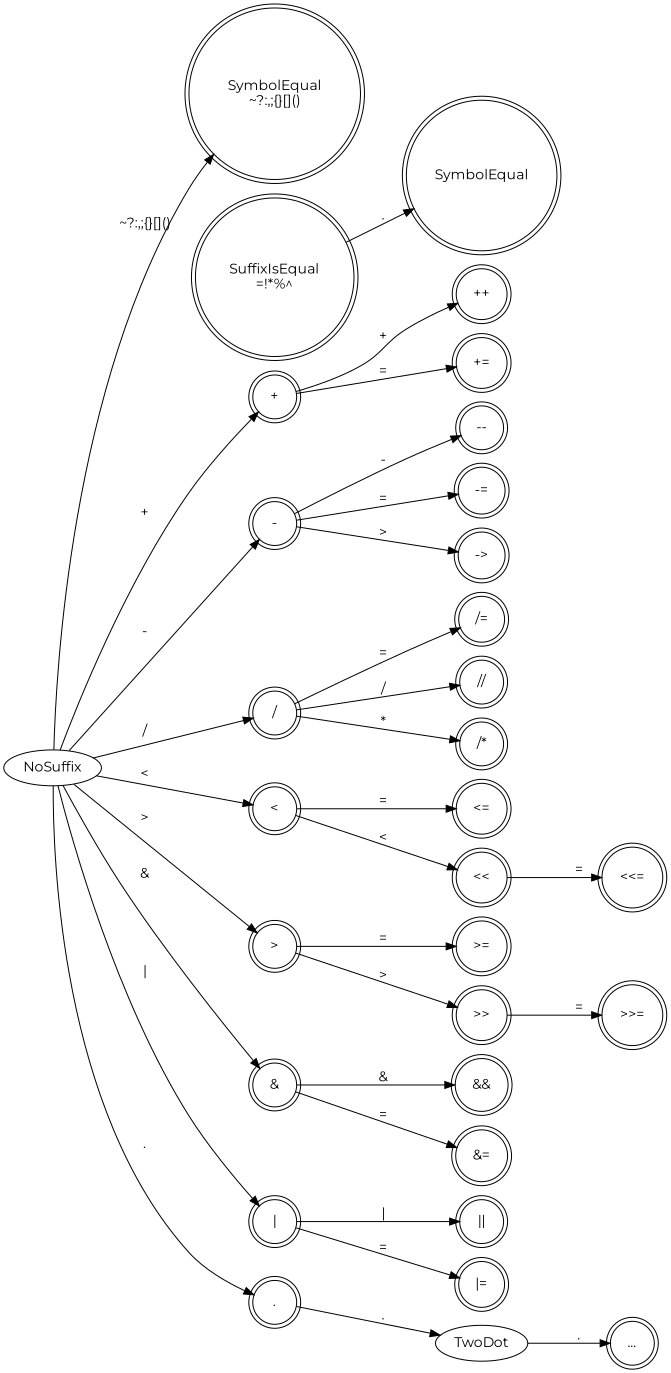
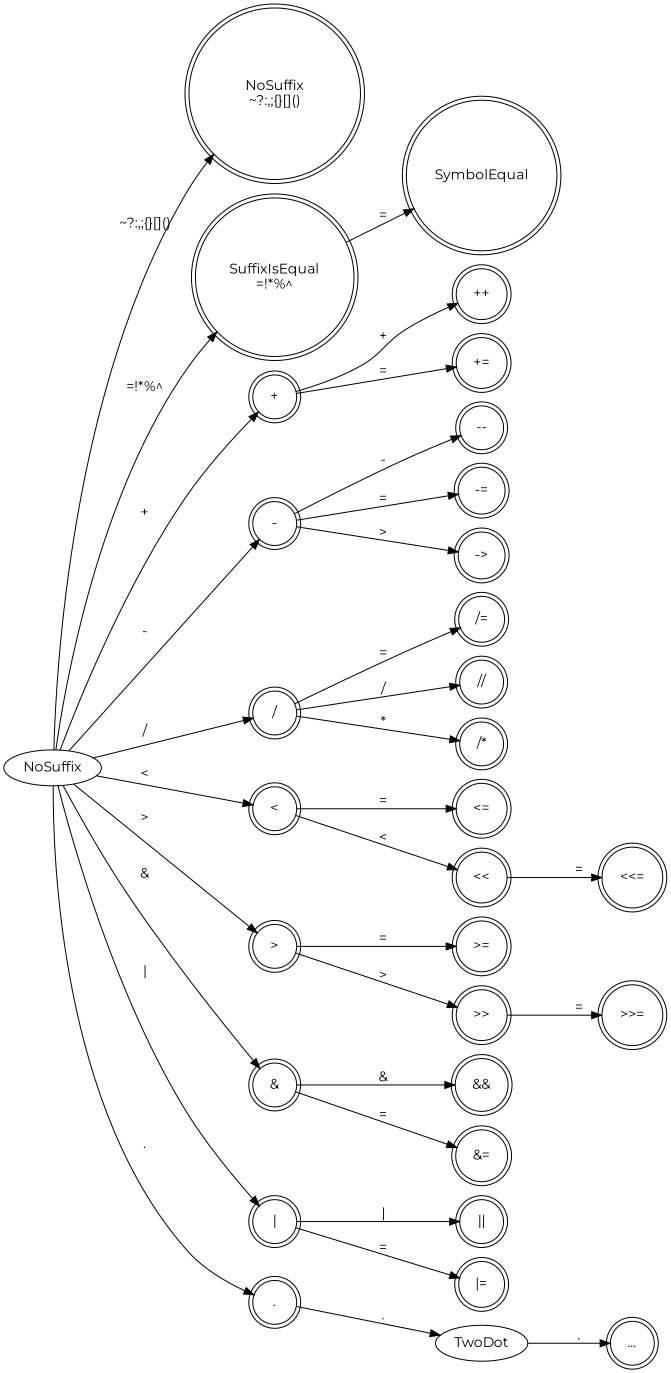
node "SymbolEqual ~?:,;{}[]()": label "SymbolEqual ~?:,;{}[]()" -> "NoSuffix ~?:,;{}[]()"
edge "SuffixIsEqual =!*%^" -> "SymbolEqual": label "." -> "="
edge "NoSuffix" -> "SuffixIsEqual =!*%^": added, label "=!*%^"
